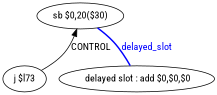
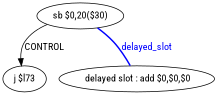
edge "j $l73" -> "sb $0,20($30)": reversed
